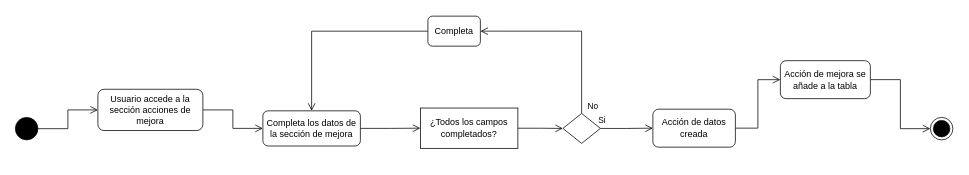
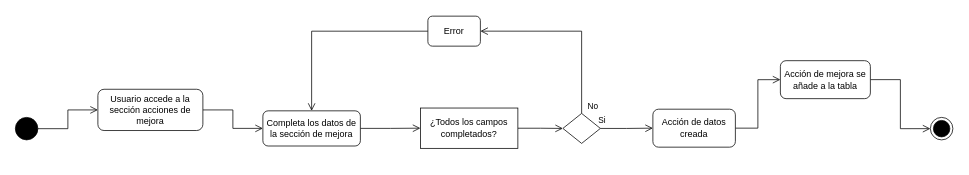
node "Completa": label "Completa" -> "Error"
